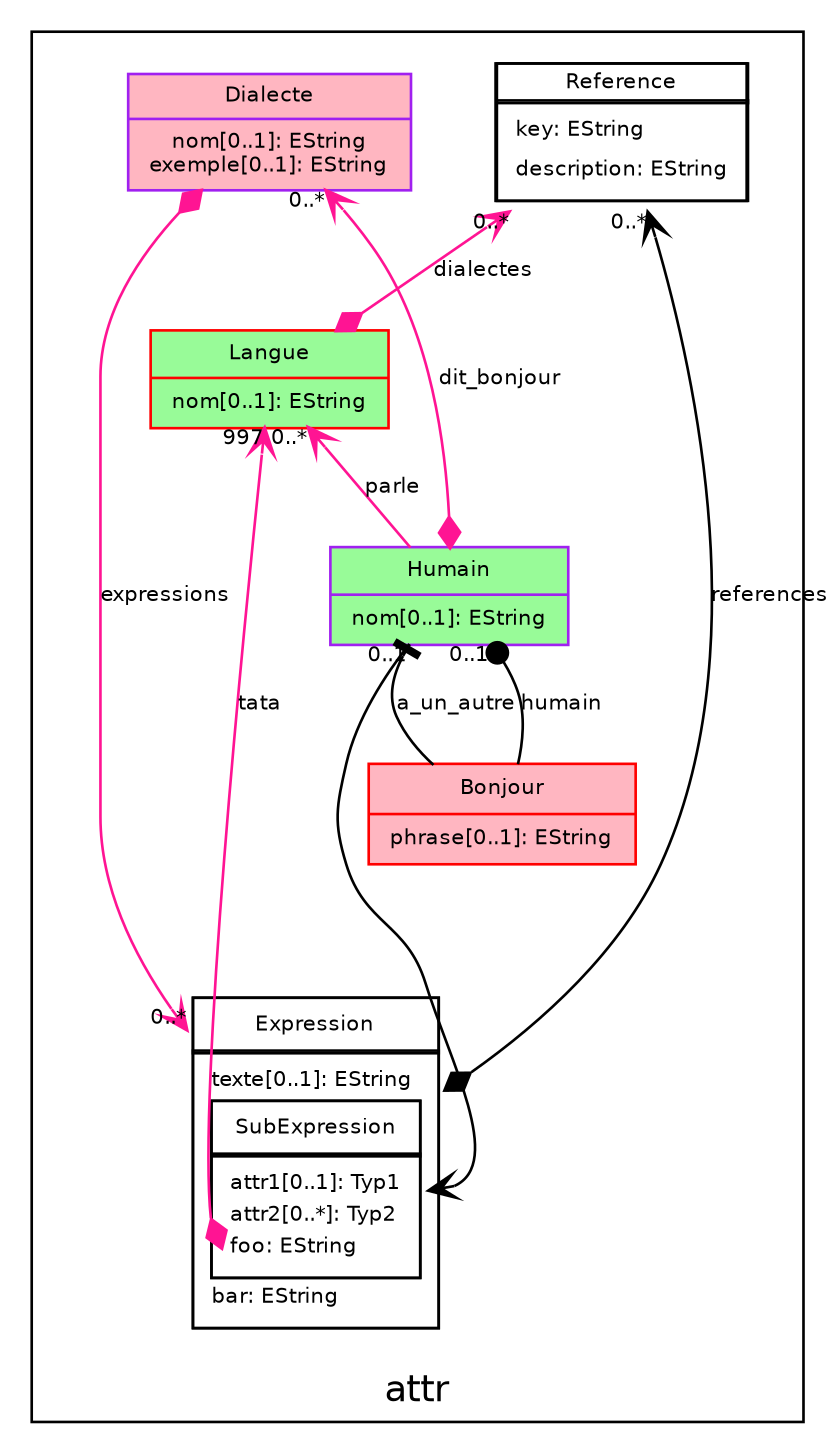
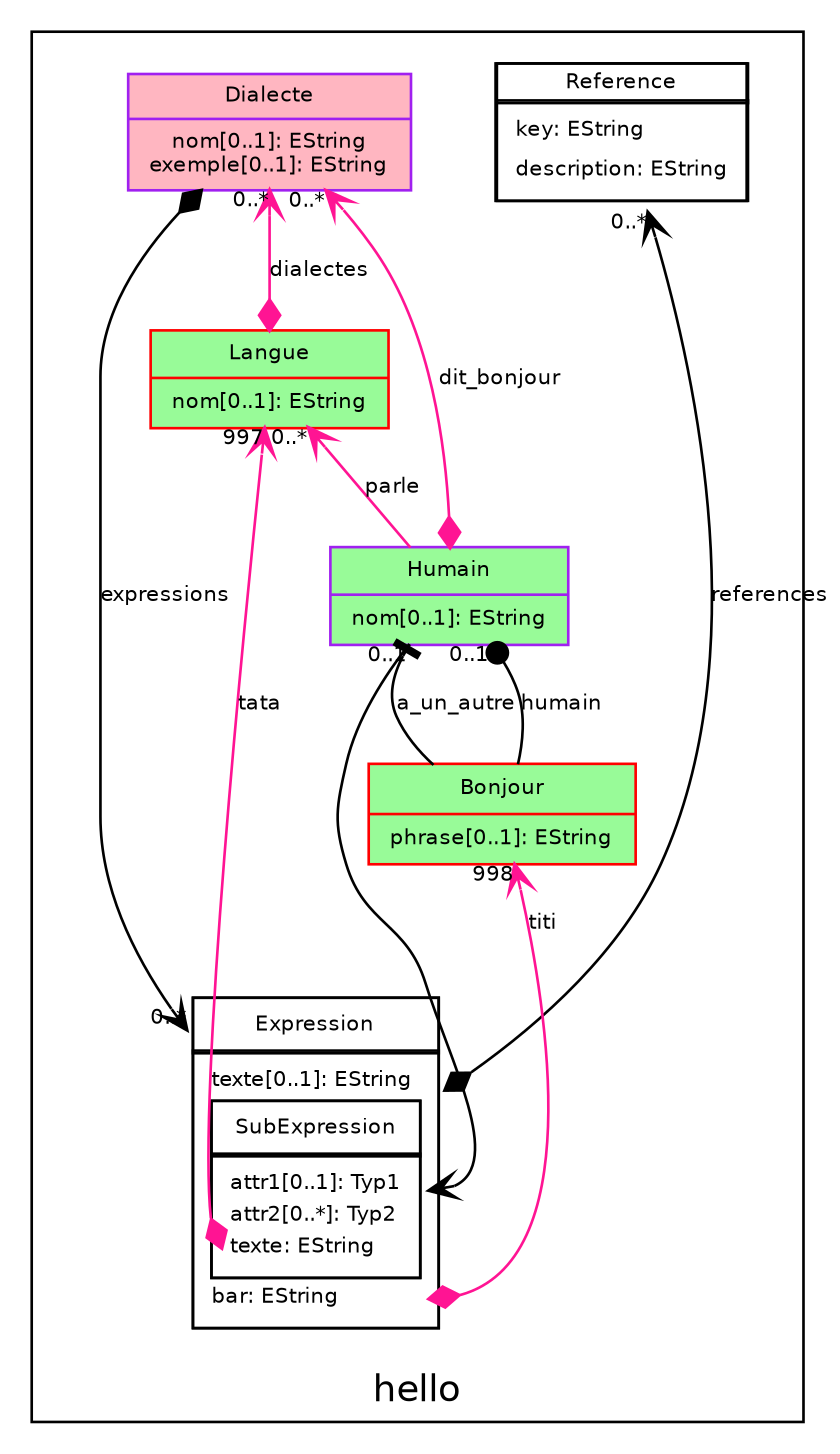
edge "Reference" -- "Langue": now "Dialecte" -- "Langue"
edge "Dialecte" -- "Expression": color deeppink -> black
node "Bonjour": fillcolor lightpink -> palegreen
edge "Bonjour" -- "Expression": added, label "titi"
node "Expression": text "foo: EString" -> "texte: EString"
cluster "attr": label "attr" -> "hello"
